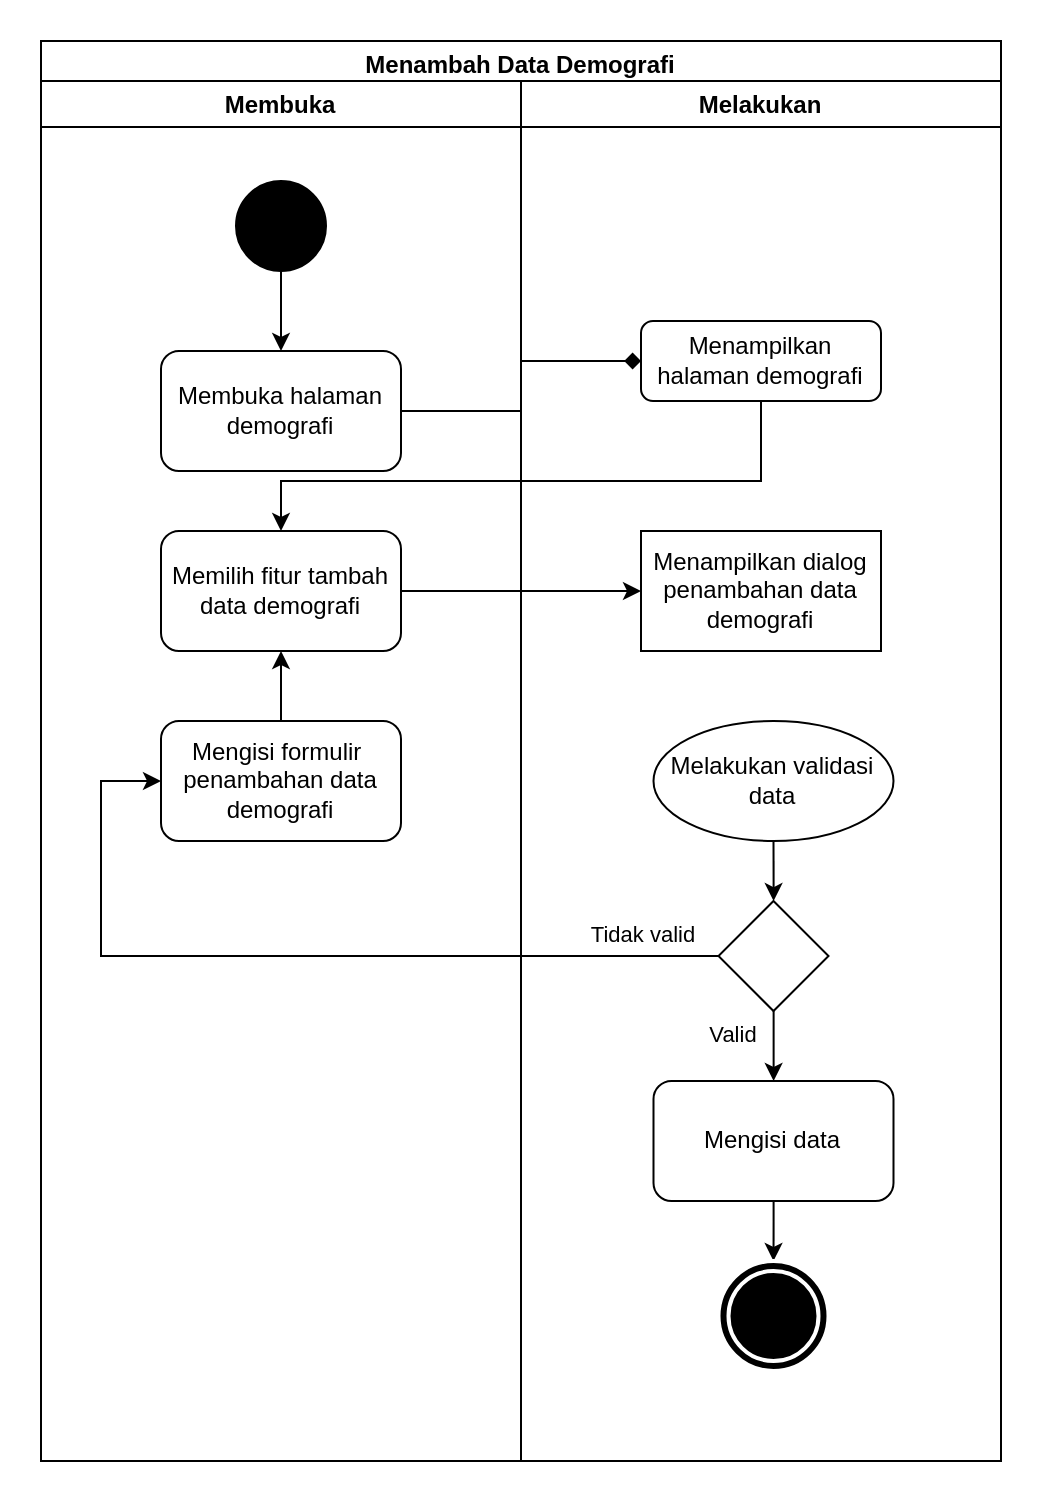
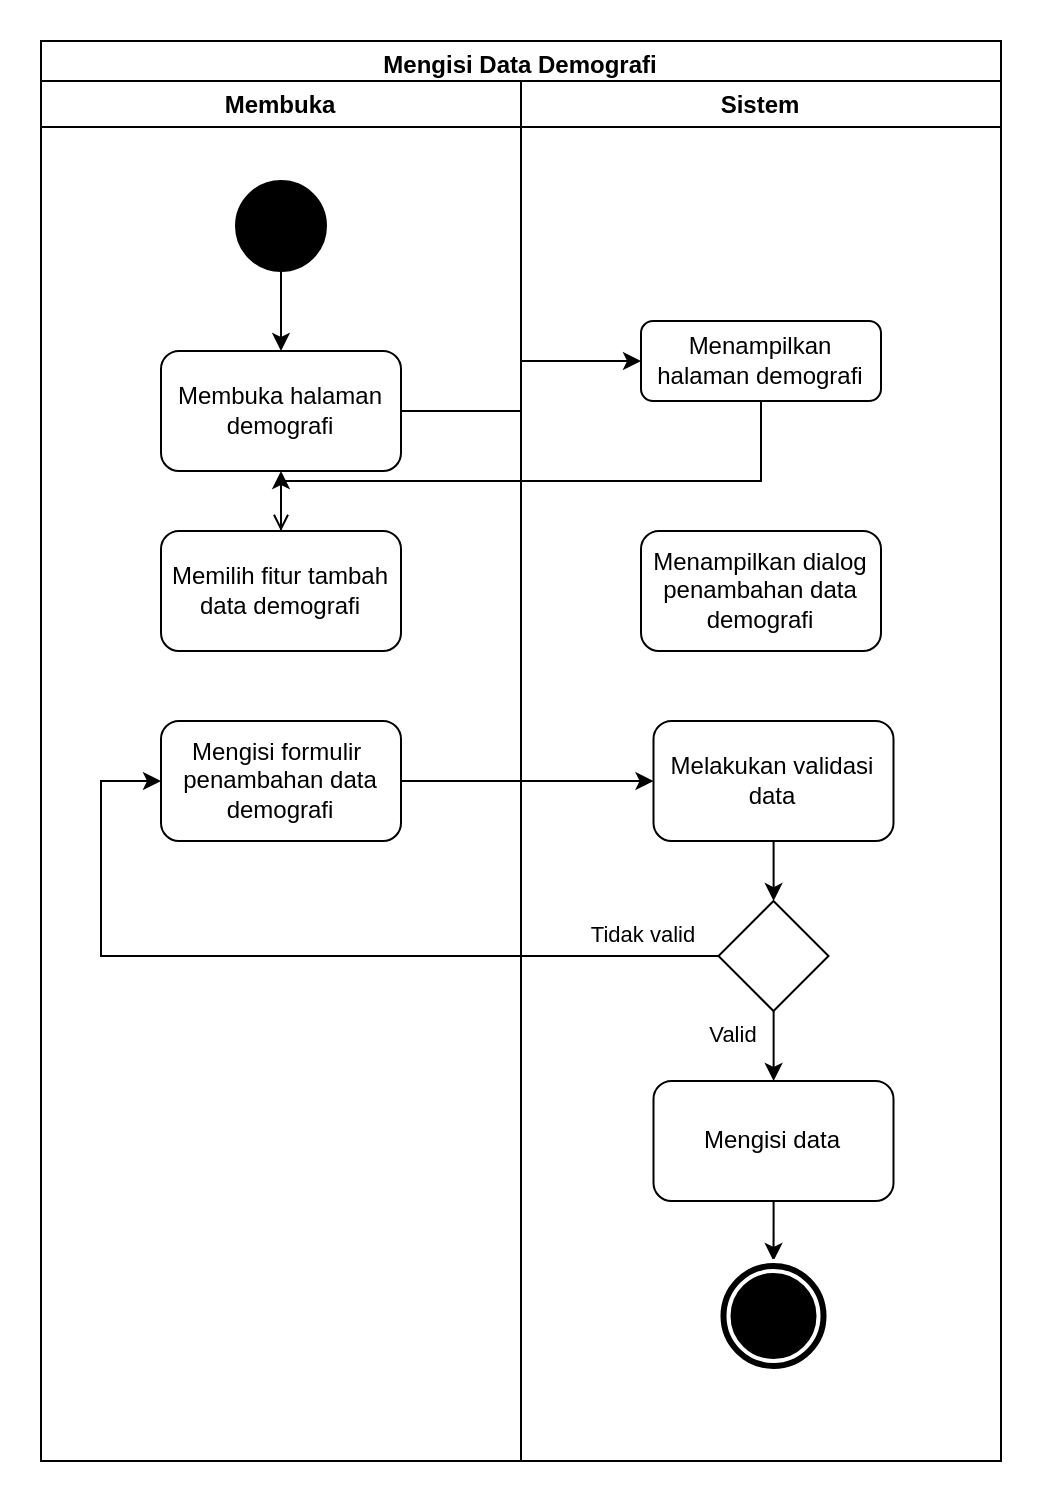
node "Menambah Data Demografi": label "Menambah Data Demografi" -> "Mengisi Data Demografi"
node "Melakukan": label "Melakukan" -> "Sistem"
edge "Membuka halaman demografi" -> "Menampilkan halaman demografi": arrowhead diamond -> classic
edge "Menampilkan halaman demografi" -> "Memilih fitur tambah data demografi": arrowhead classic -> open
edge "Memilih fitur tambah data demografi" -> "Menampilkan dialog penambahan data demografi": now "Memilih fitur tambah data demografi" -> "Membuka halaman demografi"
node "Menampilkan dialog penambahan data demografi": shape rectangle -> rounded rectangle
edge "Mengisi formulir penambahan data demografi" -> "Memilih fitur tambah data demografi": now "Mengisi formulir penambahan data demografi" -> "Melakukan validasi data"
node "Melakukan validasi data": shape ellipse -> rounded rectangle
